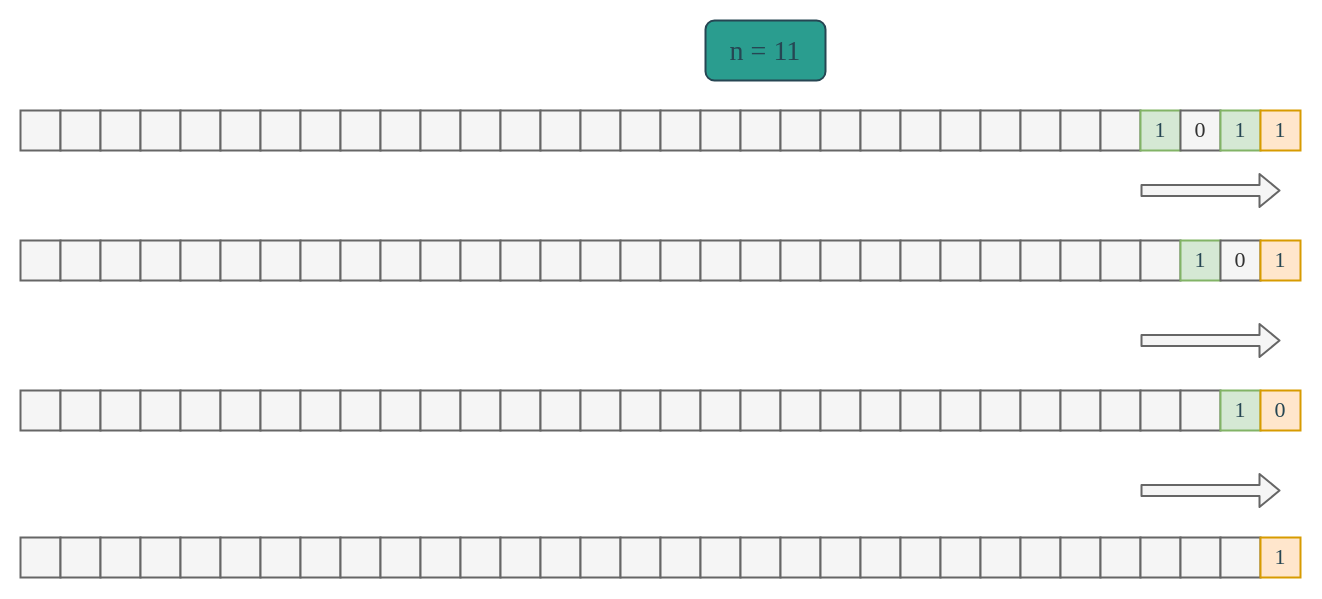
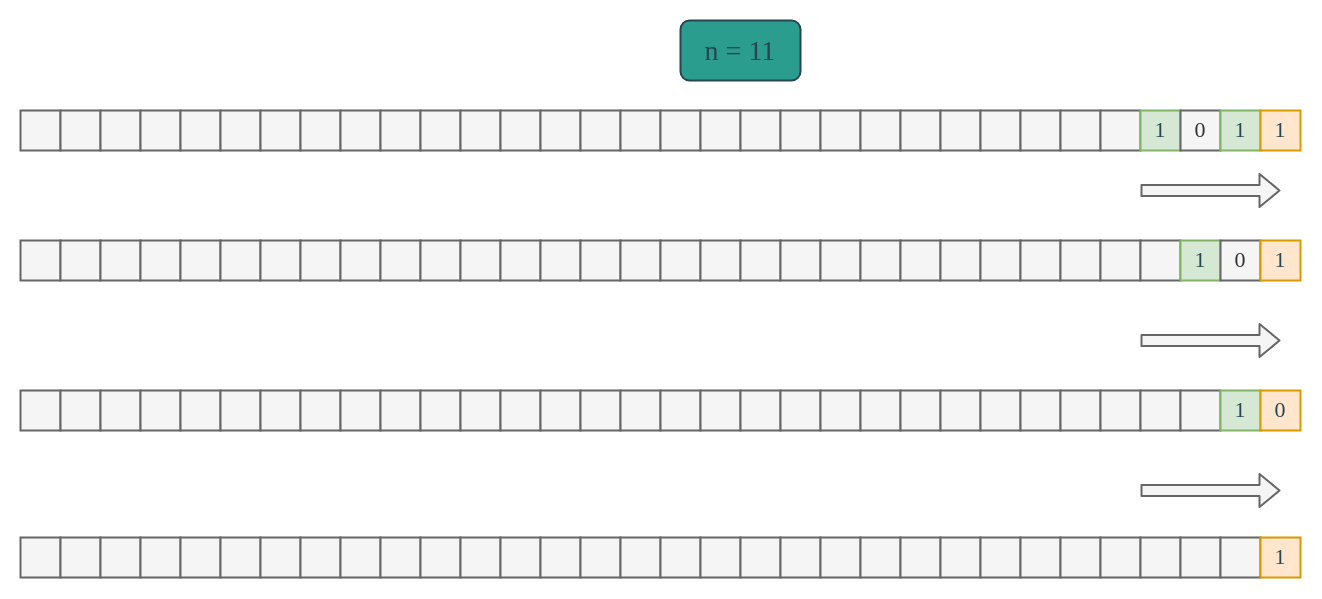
node "n = 11": moved (766, 51) -> (741, 51)
